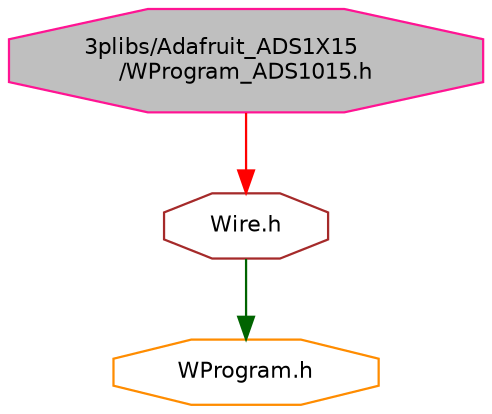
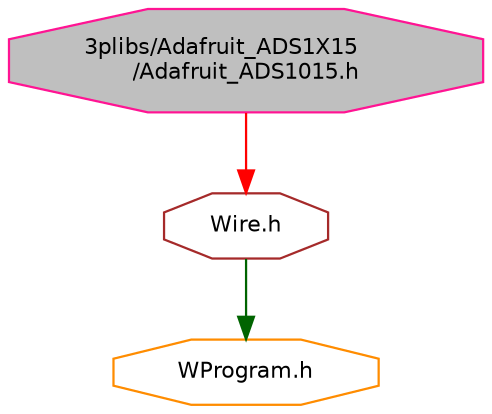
node "3plibs/Adafruit_ADS1X15 /WProgram_ADS1015.h": label "3plibs/Adafruit_ADS1X15 /WProgram_ADS1015.h" -> "3plibs/Adafruit_ADS1X15 /Adafruit_ADS1015.h"
